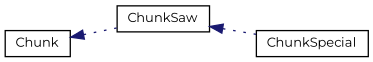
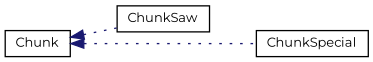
edge "ChunkSpecial" -> "ChunkSaw": now "ChunkSpecial" -> "Chunk"
